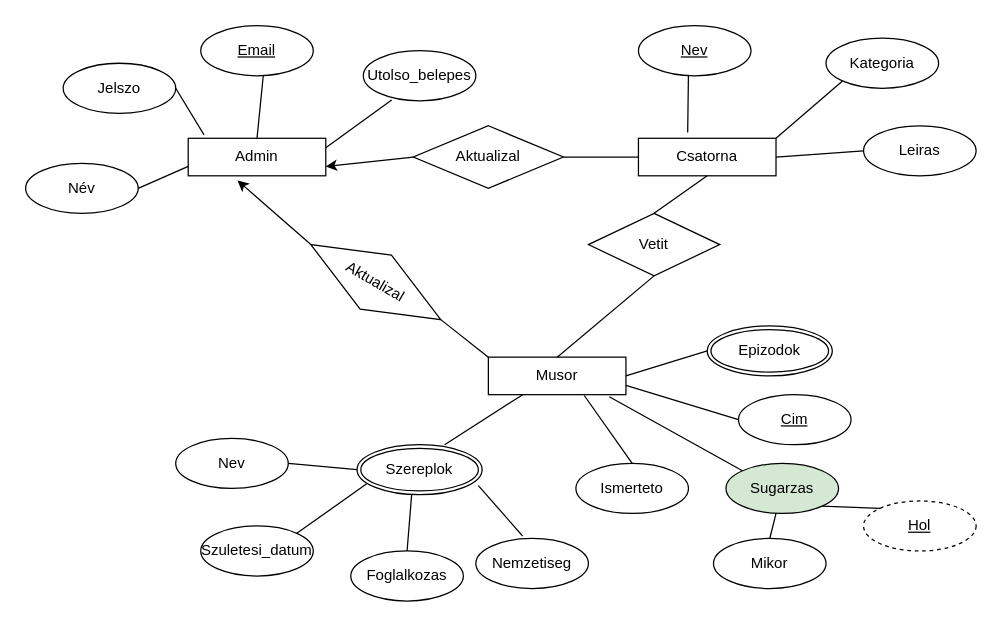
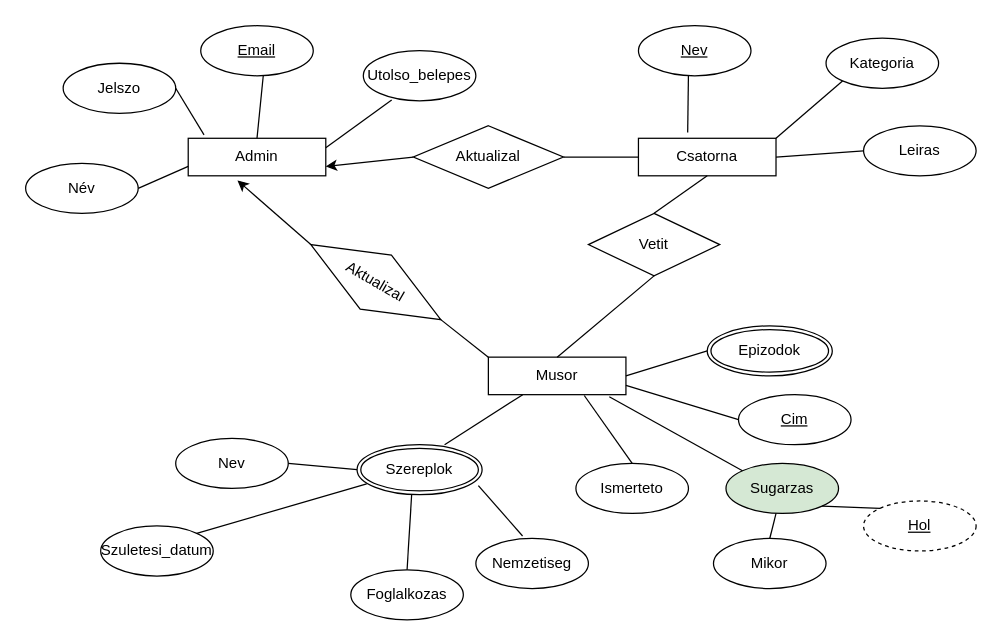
node "Szuletesi_datum": moved (257, 551) -> (157, 551)
node "Foglalkozas": moved (407, 576) -> (407, 594)
